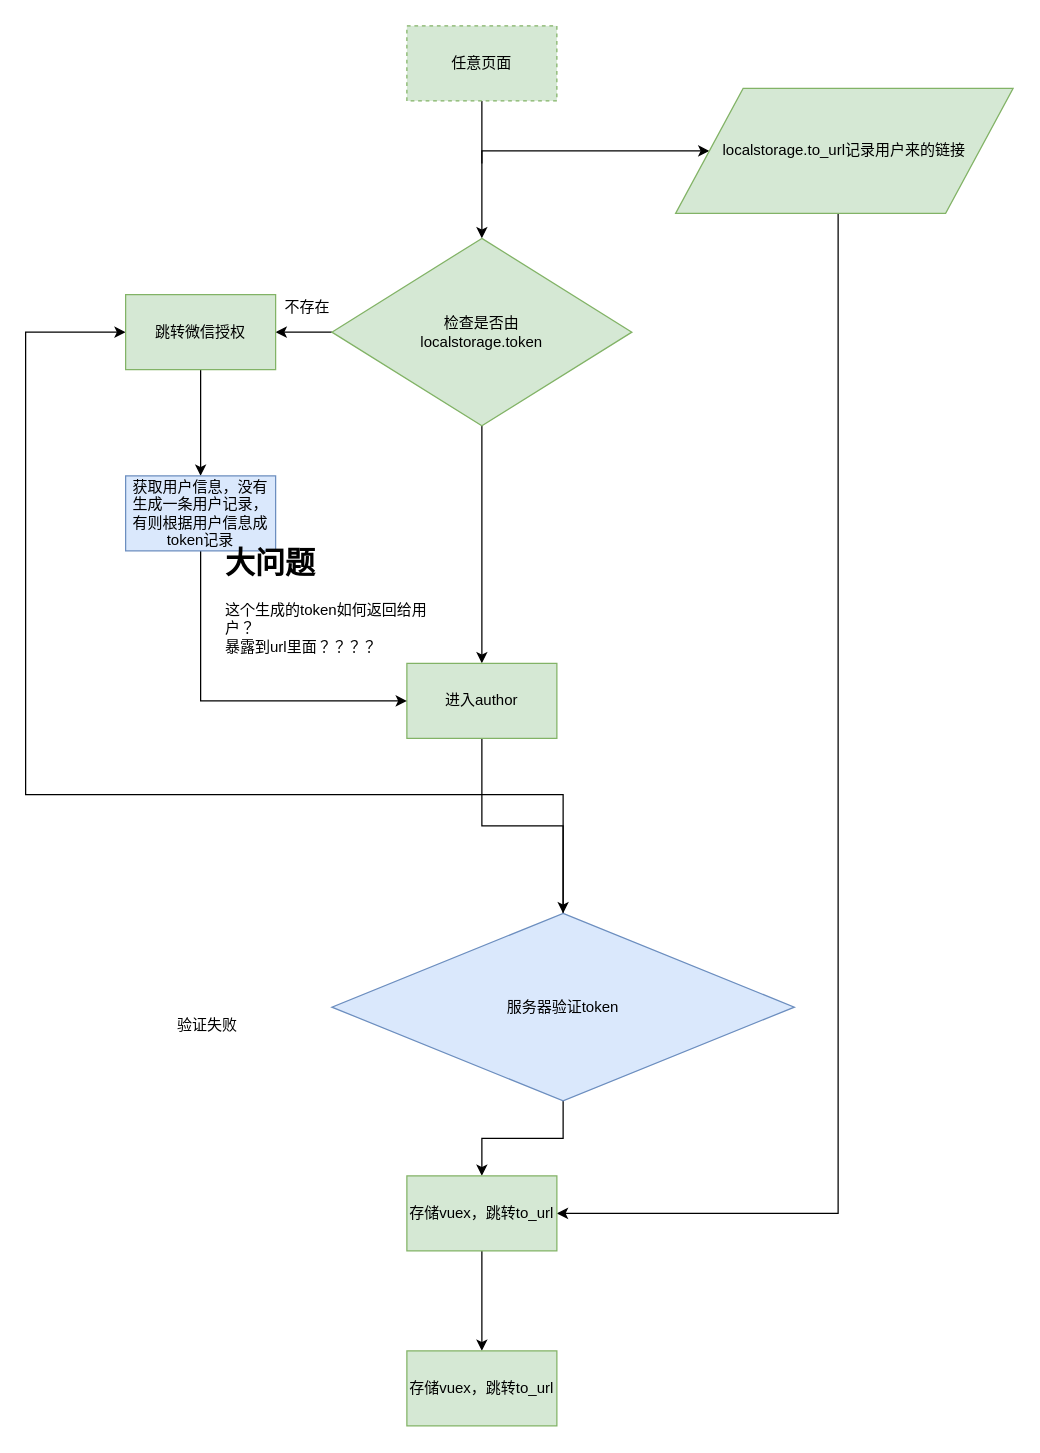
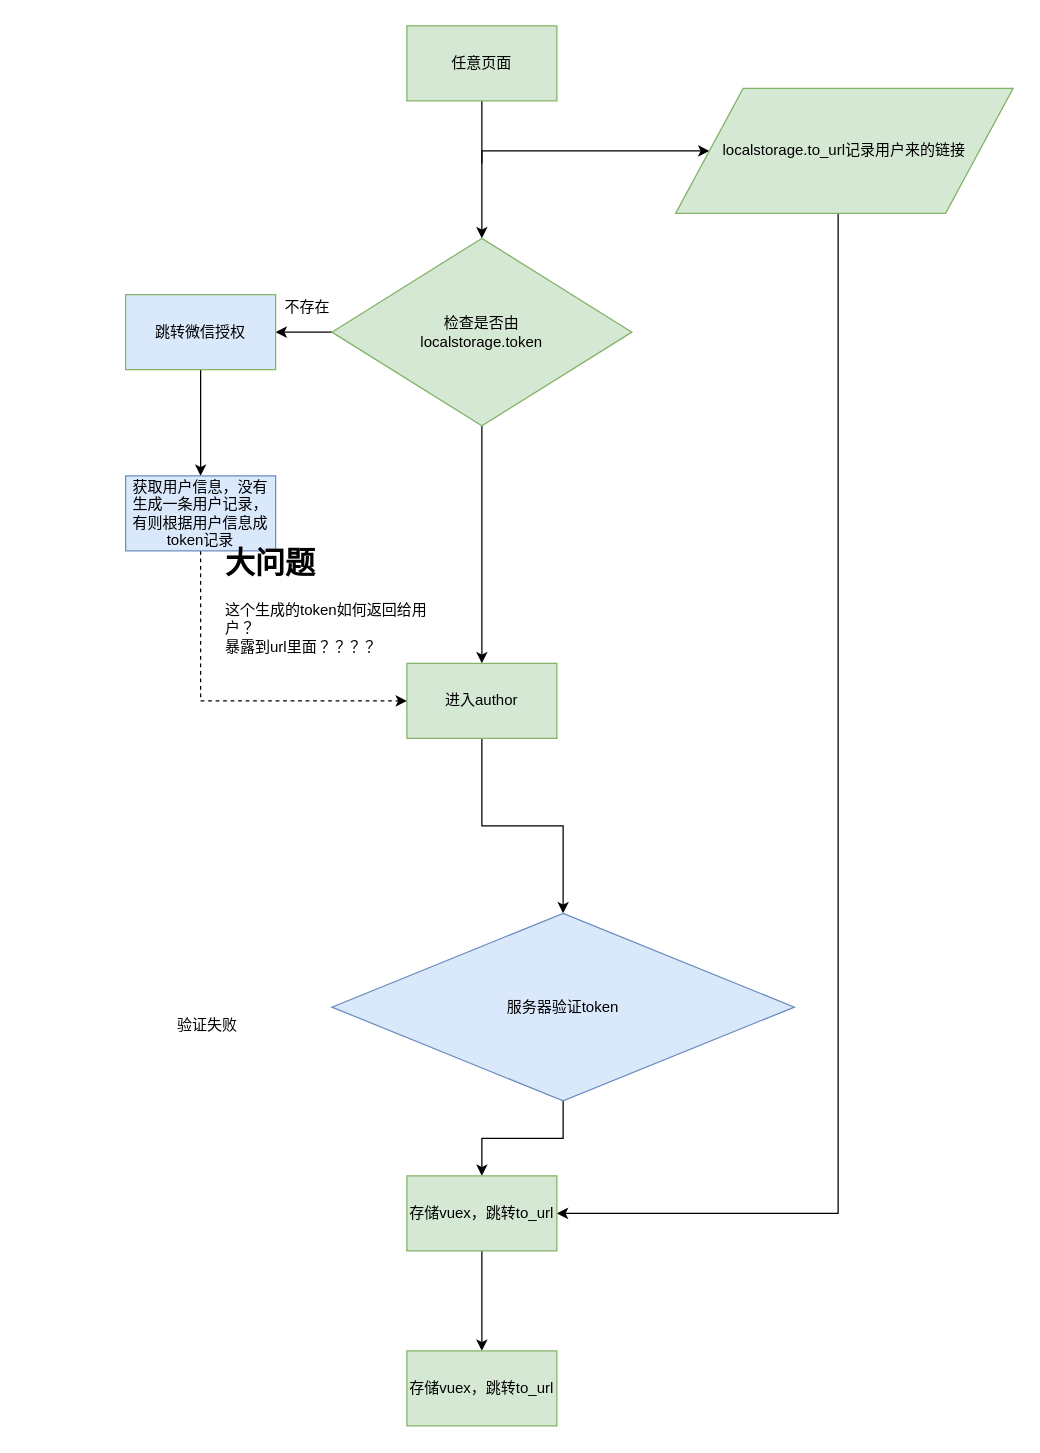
node "任意页面": style dashed -> solid
node "跳转微信授权": fillcolor #d5e8d4 -> #dae8fc
edge "获取用户信息，没有生成一条用户记录，有则根据用户信息成token记录" -> "进入author": style solid -> dashed
edge "服务器验证token" -> "跳转微信授权": removed
